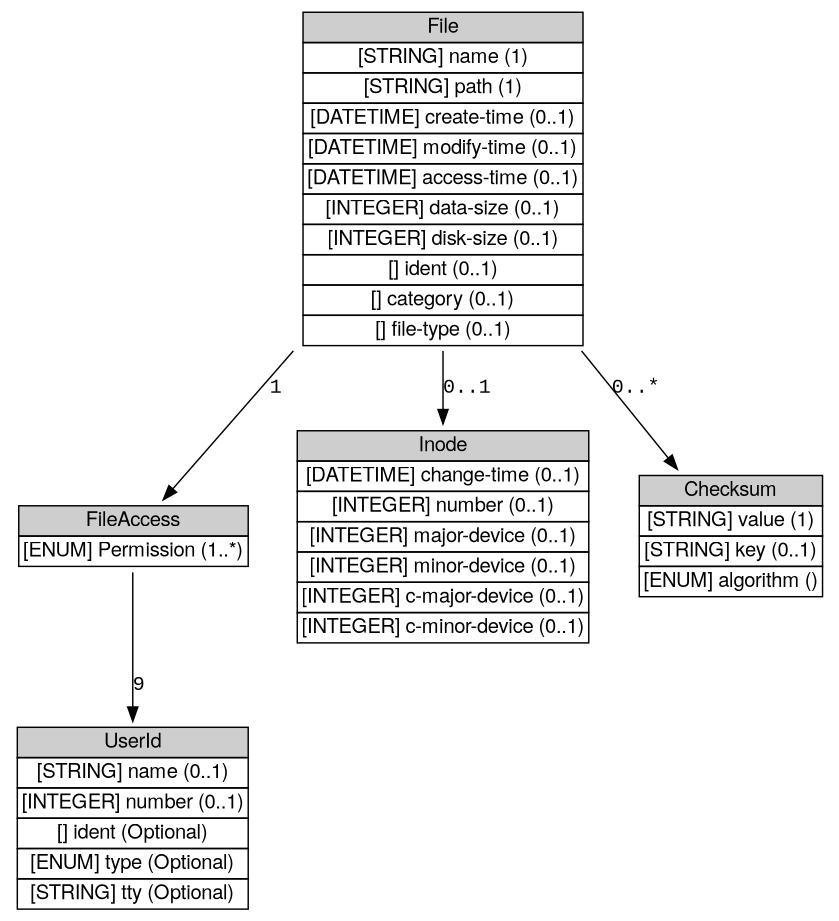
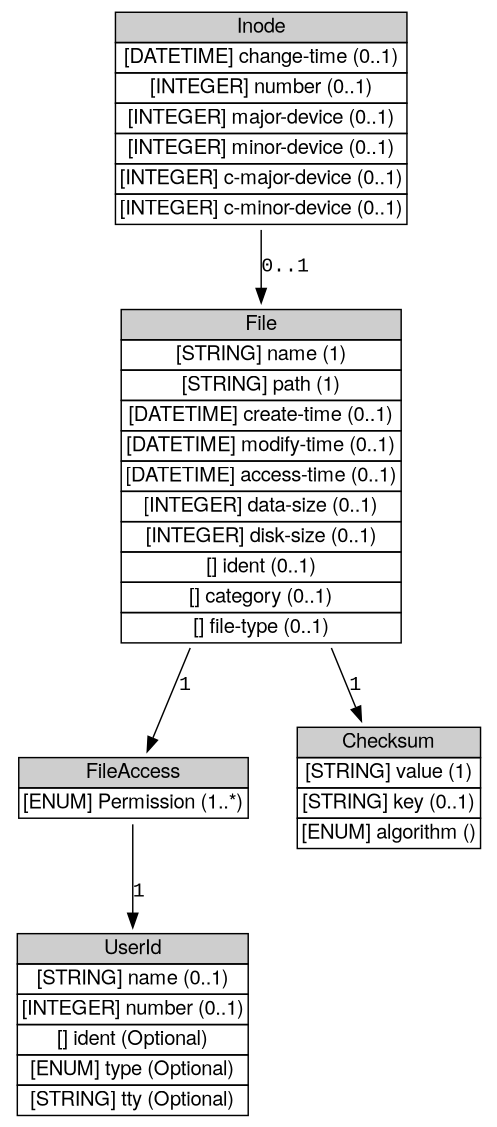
edge "File" -> "Inode": reversed
edge "File" -> "Checksum": label "0..*" -> "1"
edge "FileAccess" -> "UserId": label "9" -> "1"
